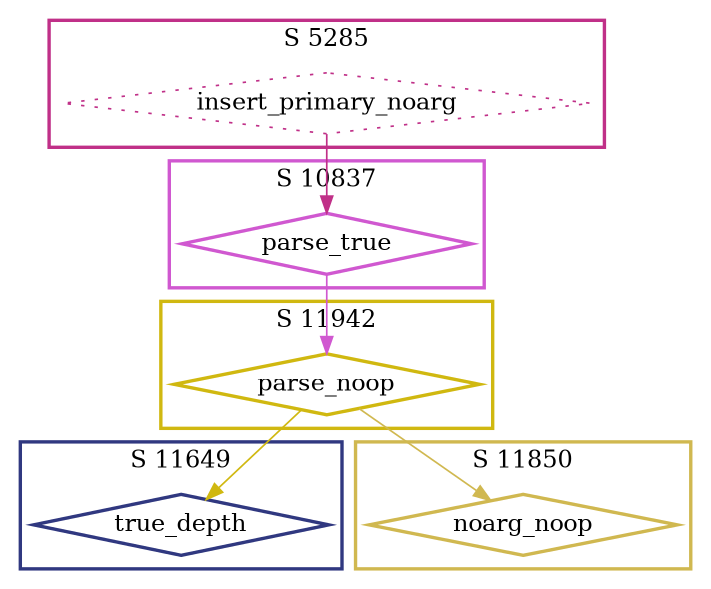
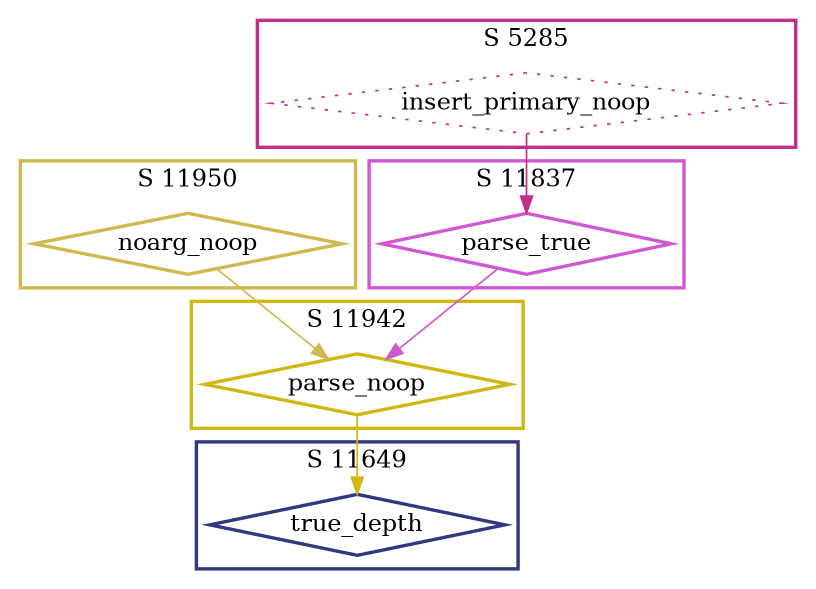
node "insert_primary_noarg": label "insert_primary_noarg" -> "insert_primary_noop"
cluster "S 10837": label "S 10837" -> "S 11837"
edge "parse_noop" -> "noarg_noop": reversed
cluster "S 11850": label "S 11850" -> "S 11950"
